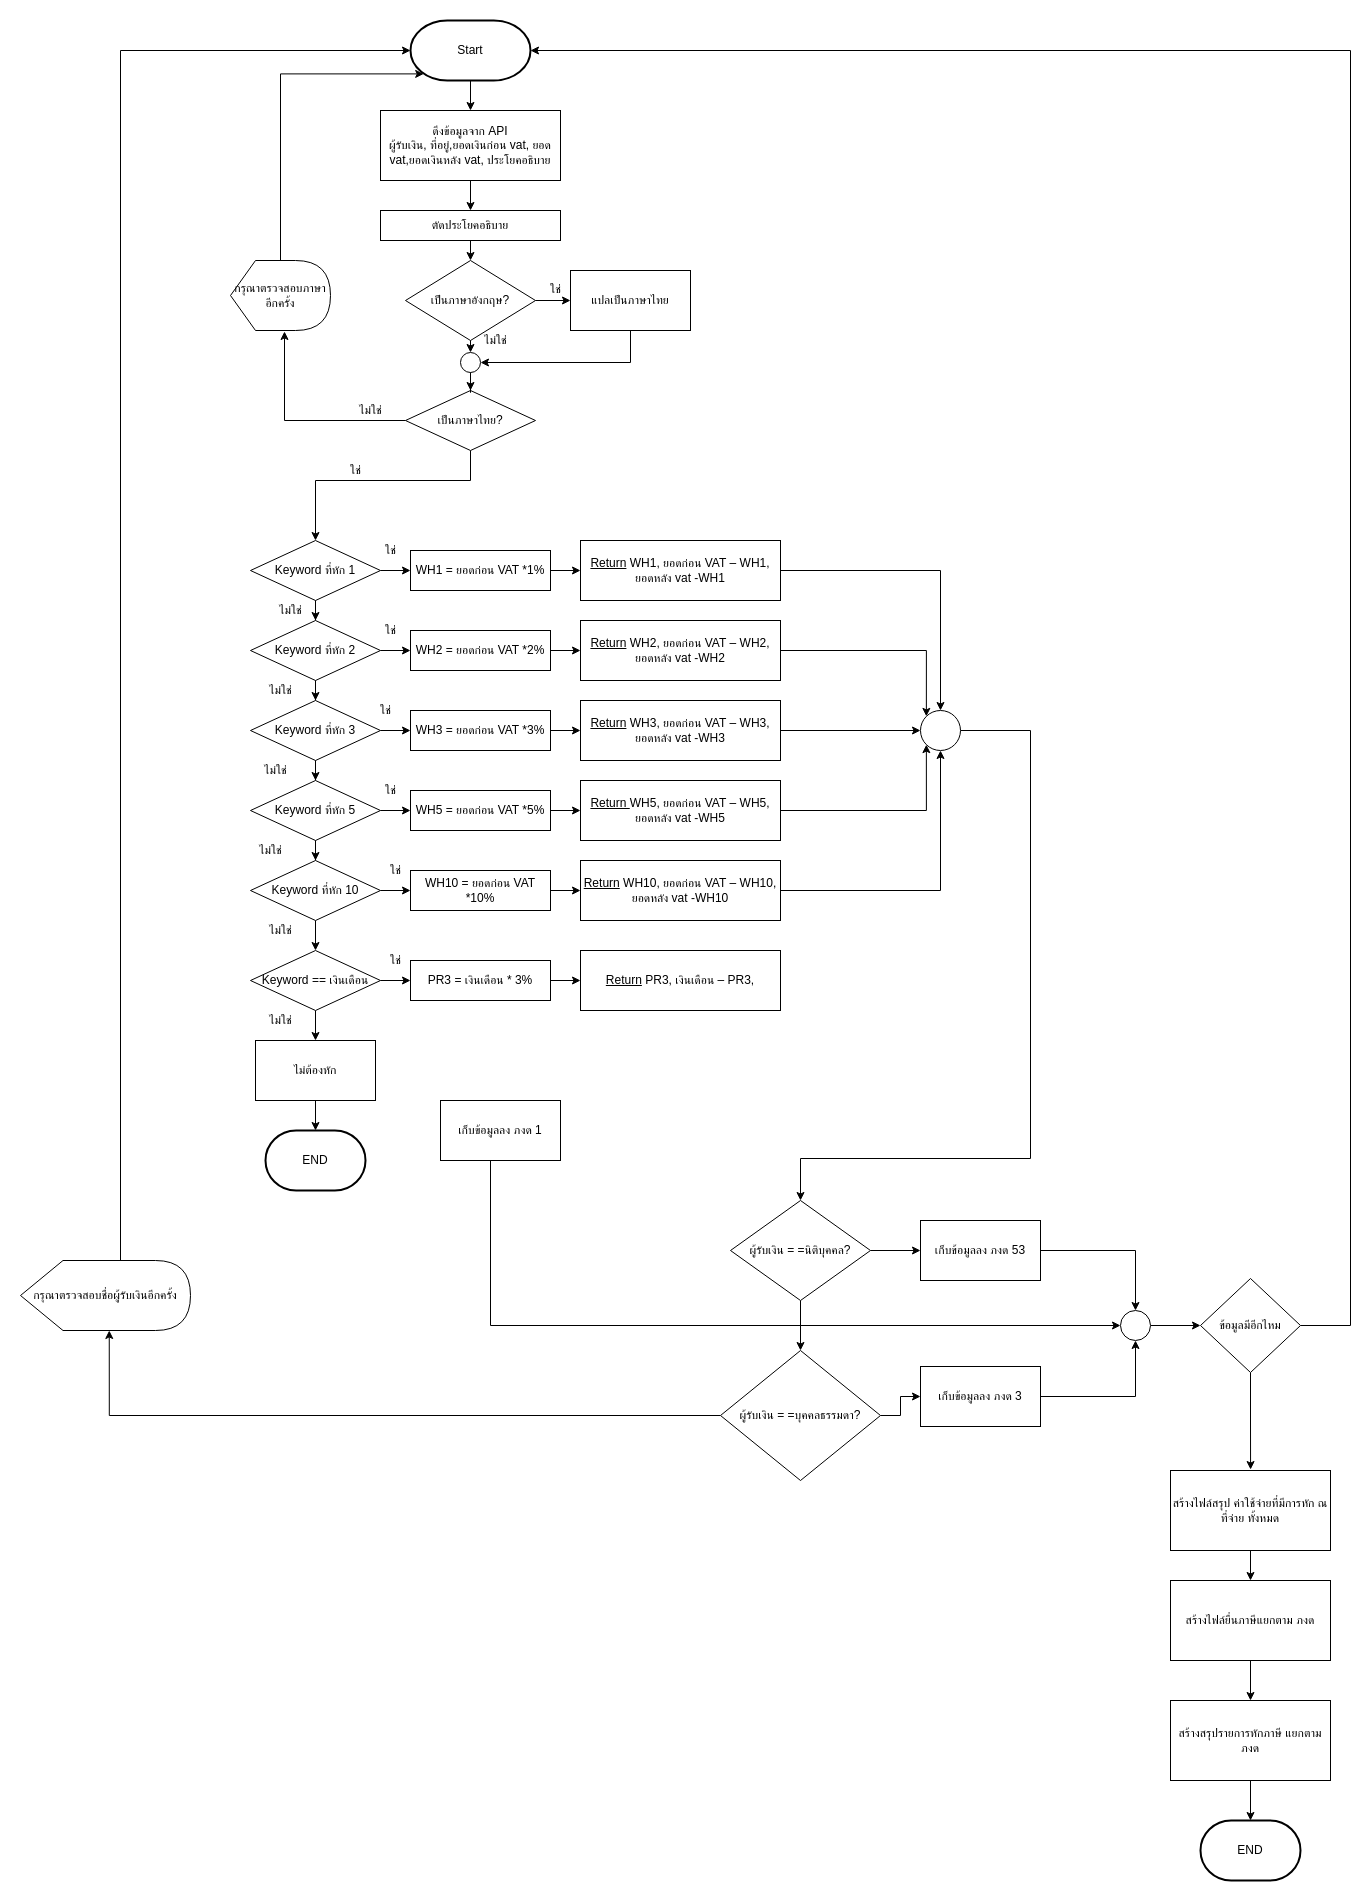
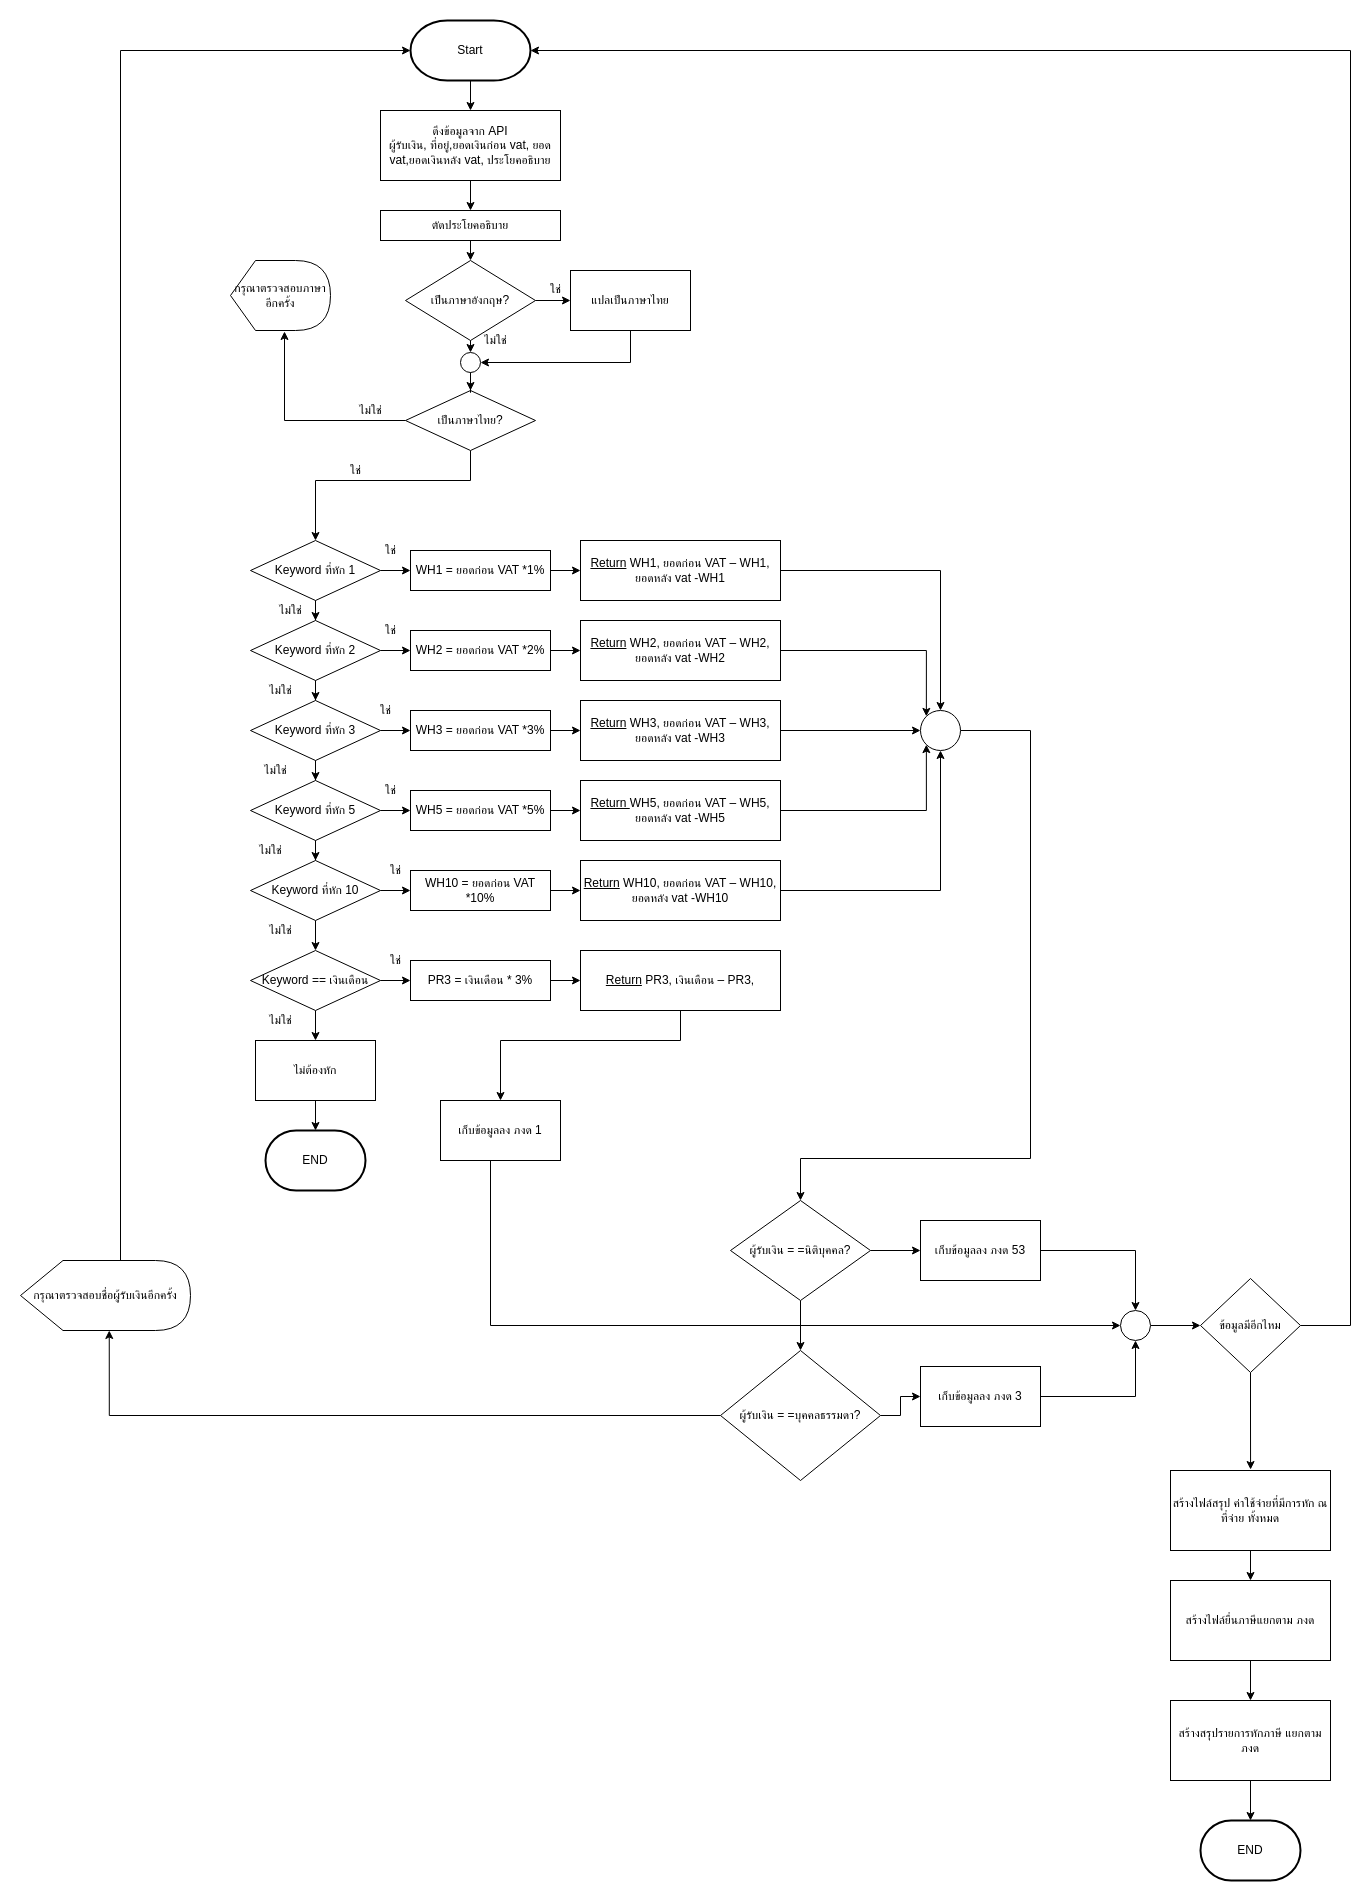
edge "กรุณาตรวจสอบภาษาอีกครั้ง" -> "Start": removed
edge "Return PR3, เงินเดือน – PR3," -> "เก็บข้อมูลลง ภงด 1": added
